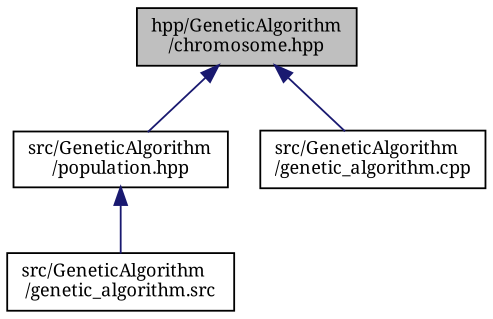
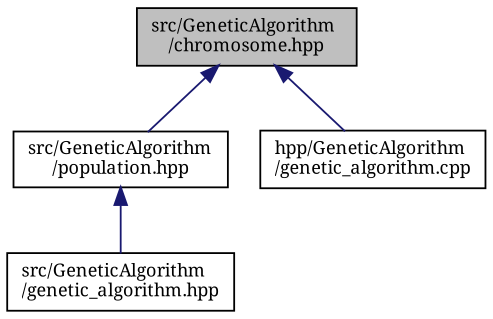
node "hpp/GeneticAlgorithm /chromosome.hpp": label "hpp/GeneticAlgorithm /chromosome.hpp" -> "src/GeneticAlgorithm /chromosome.hpp"
node "src/GeneticAlgorithm /genetic_algorithm.cpp": label "src/GeneticAlgorithm /genetic_algorithm.cpp" -> "hpp/GeneticAlgorithm /genetic_algorithm.cpp"
node "src/GeneticAlgorithm /genetic_algorithm.src": label "src/GeneticAlgorithm /genetic_algorithm.src" -> "src/GeneticAlgorithm /genetic_algorithm.hpp"
